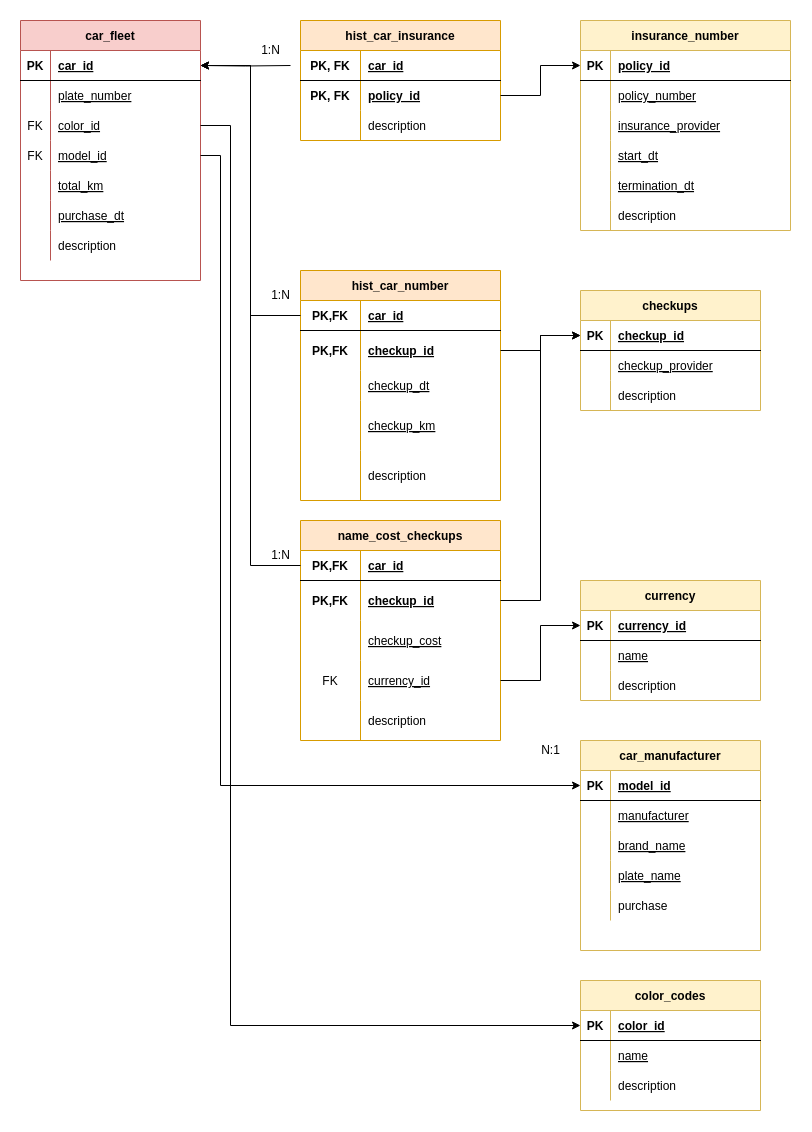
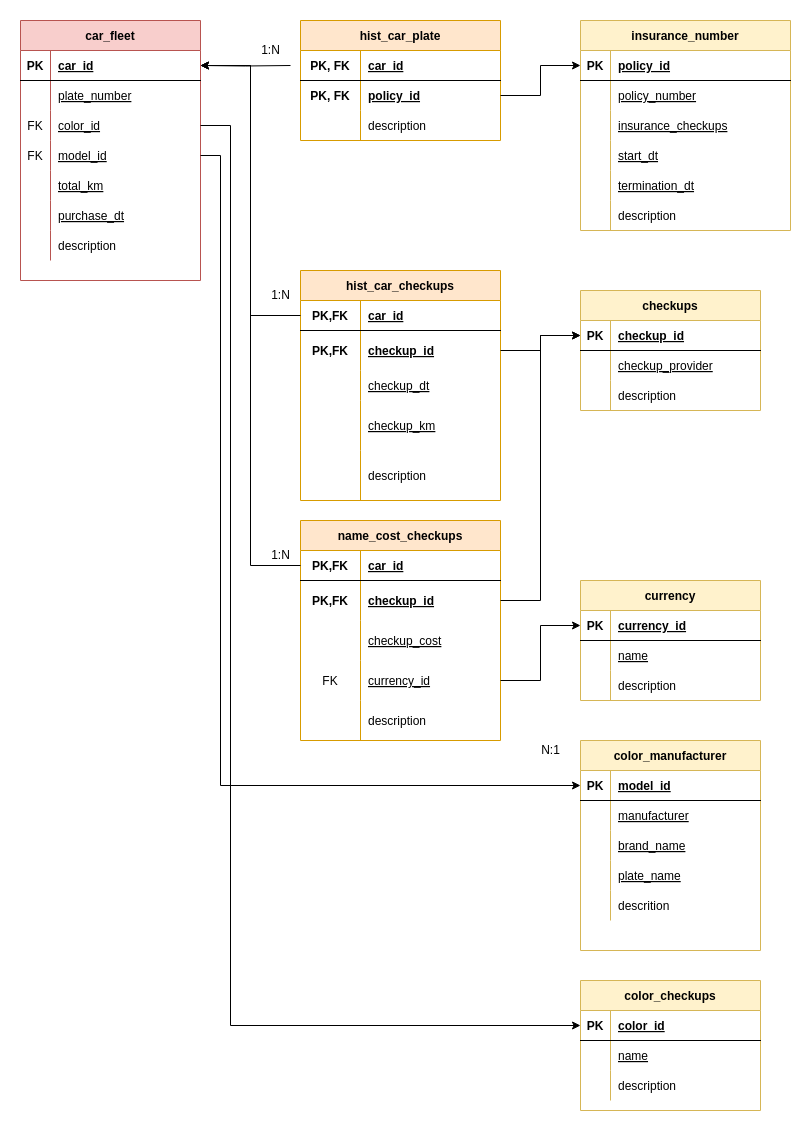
node "hist_car_insurance": label "hist_car_insurance" -> "hist_car_plate"
node "insurance_provider": label "insurance_provider" -> "insurance_checkups"
node "hist_car_number": label "hist_car_number" -> "hist_car_checkups"
node "car_manufacturer": label "car_manufacturer" -> "color_manufacturer"
node "purchase": label "purchase" -> "descrition"
node "color_codes": label "color_codes" -> "color_checkups"
